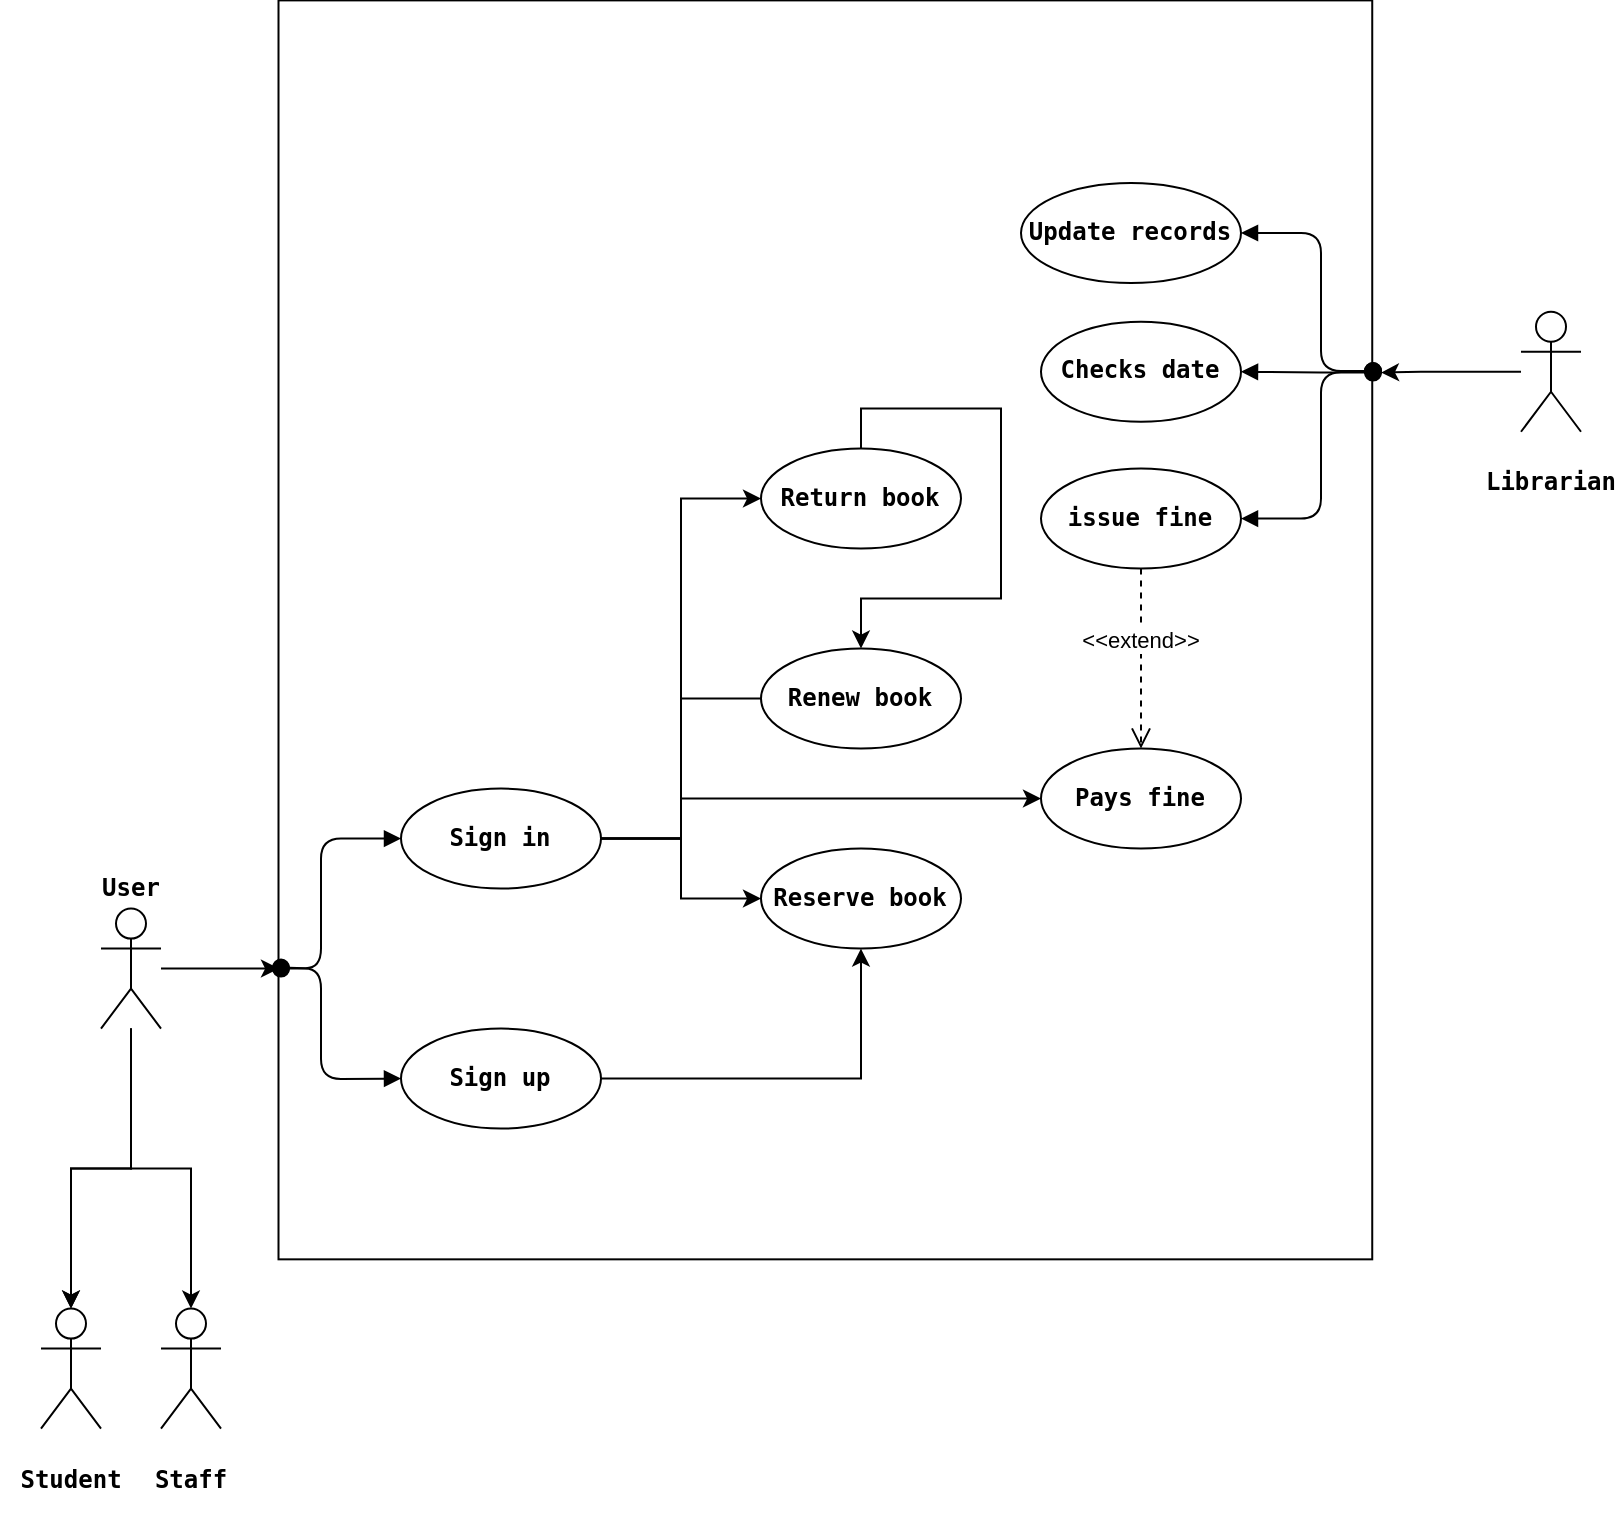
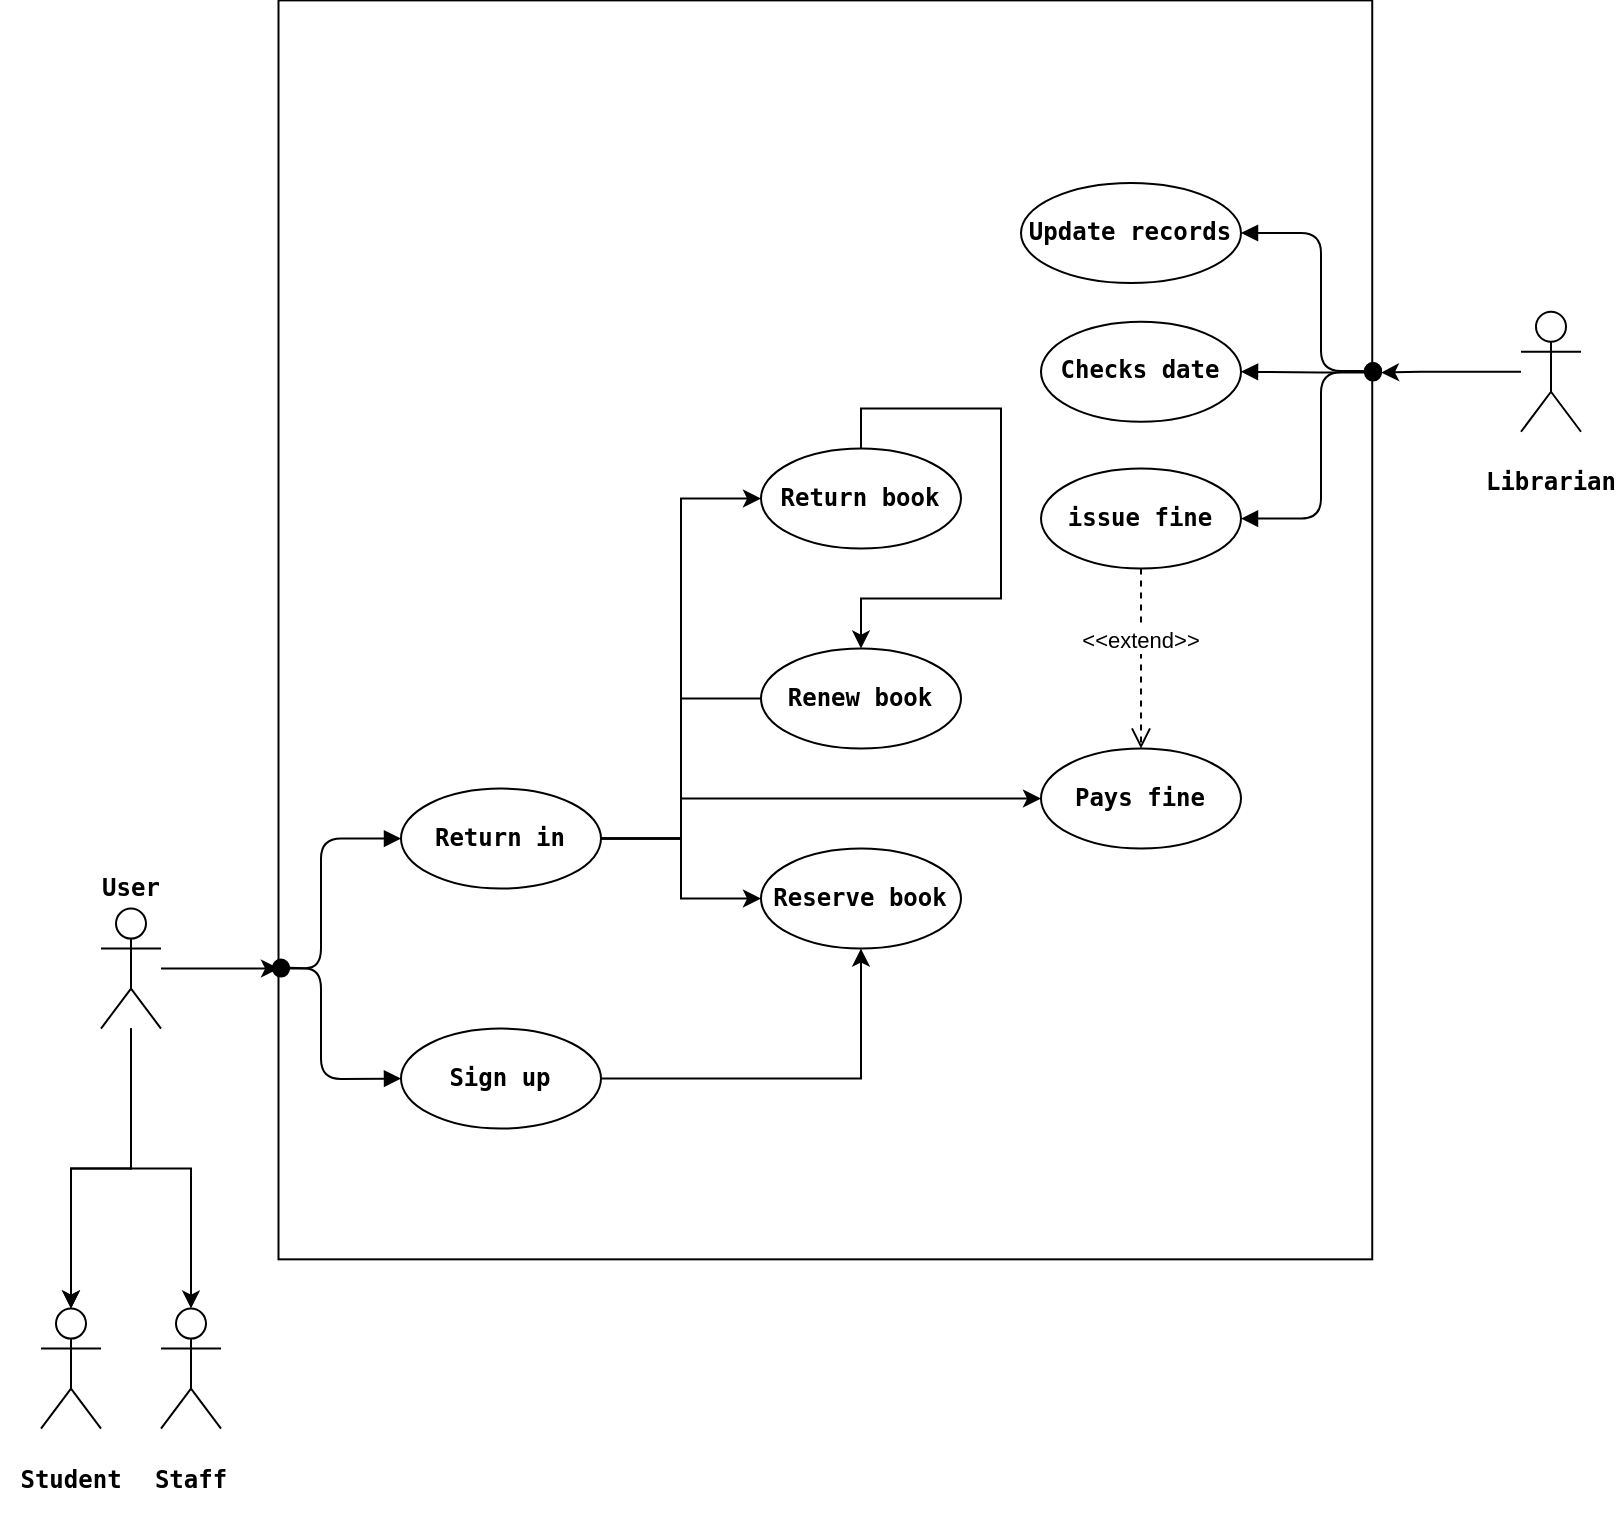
node "Sign in": label "Sign in" -> "Return in"
